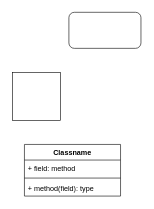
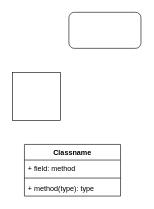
node "+ method(field): type": label "+ method(field): type" -> "+ method(type): type"
